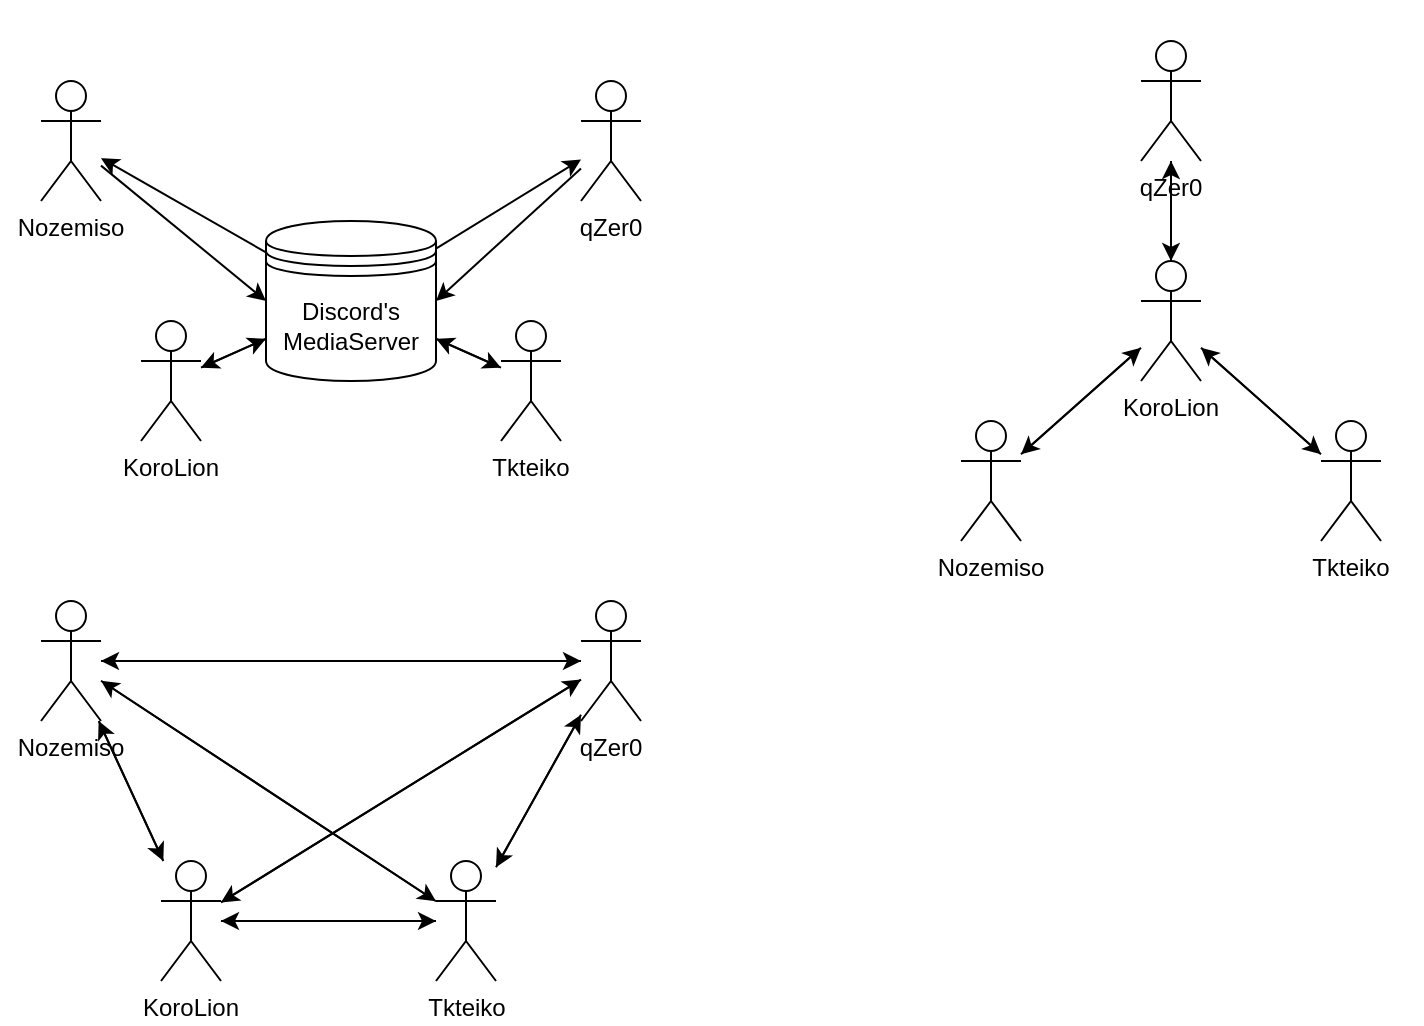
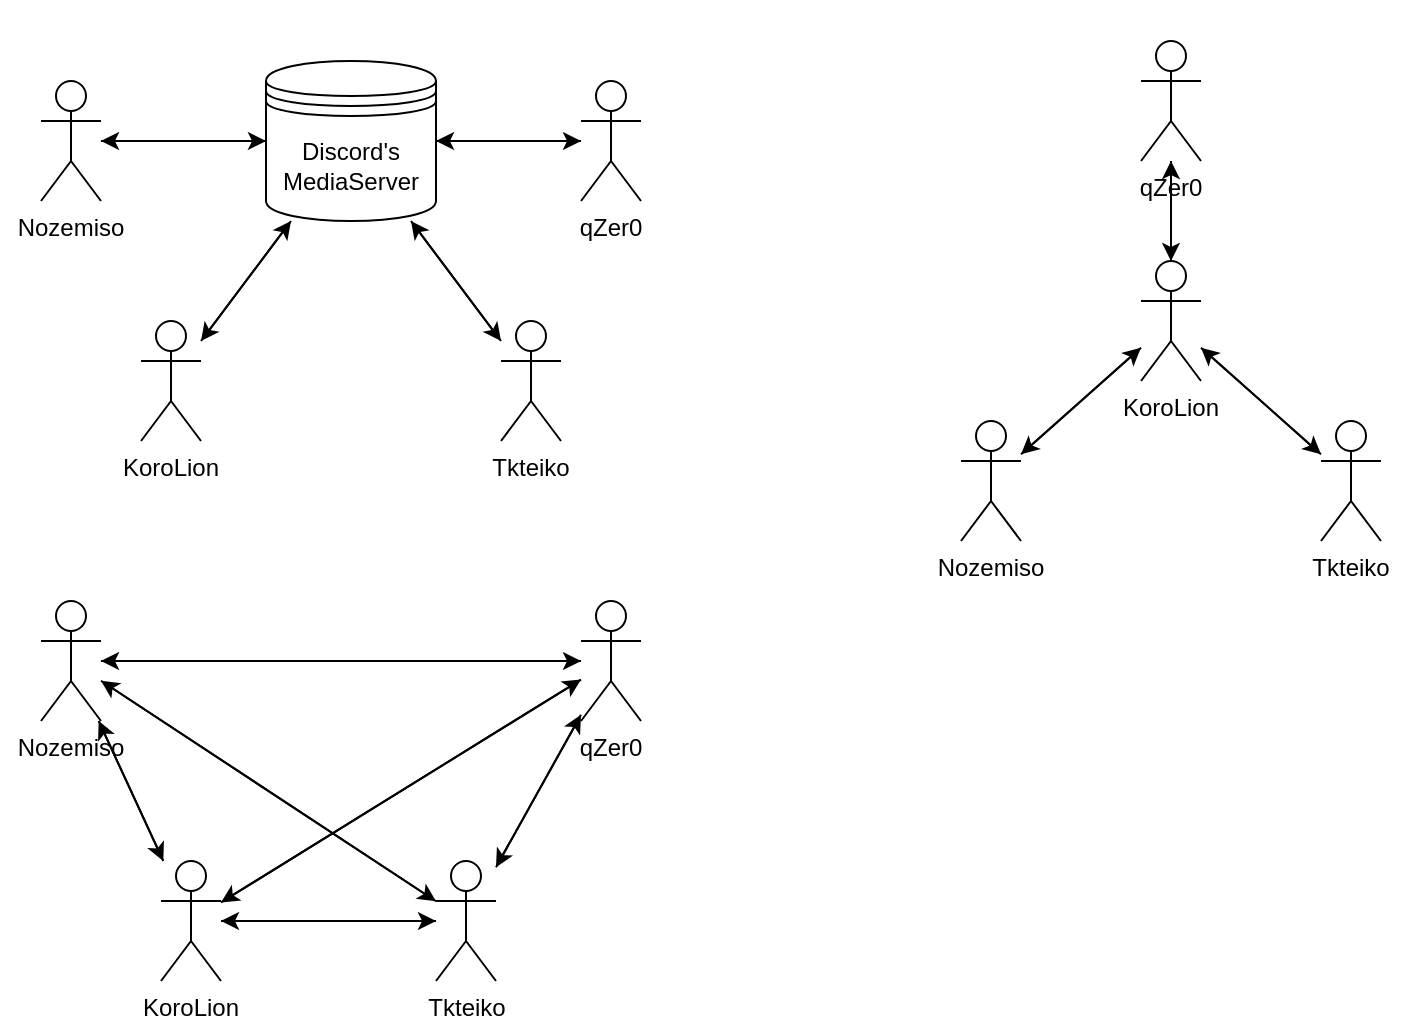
node "Discord's MediaServer": moved (351, 301) -> (351, 141)
